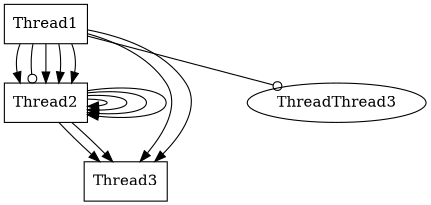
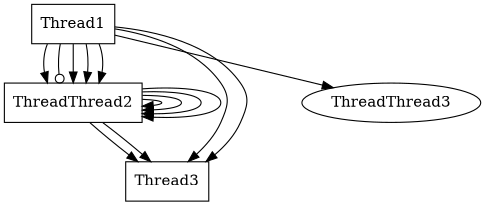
edge "Thread1" -> "ThreadThread3": arrowhead odot -> normal
node "Thread2": label "Thread2" -> "ThreadThread2"
